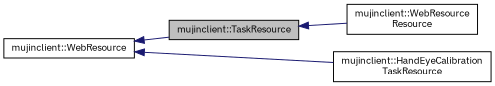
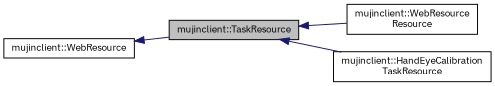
edge "mujinclient::HandEyeCalibration TaskResource" -> "mujinclient::WebResource": now "mujinclient::HandEyeCalibration TaskResource" -> "mujinclient::TaskResource"
